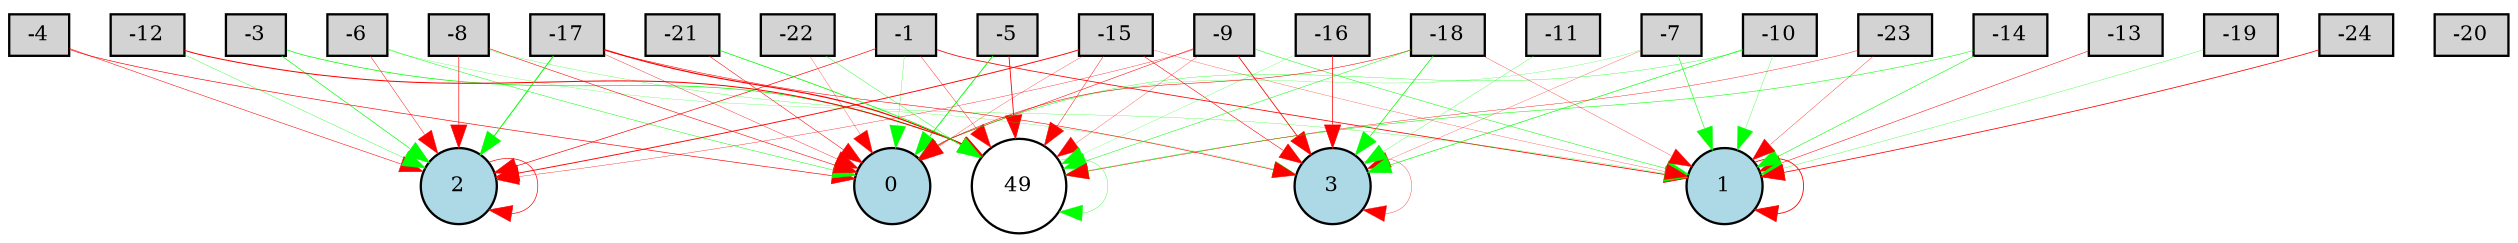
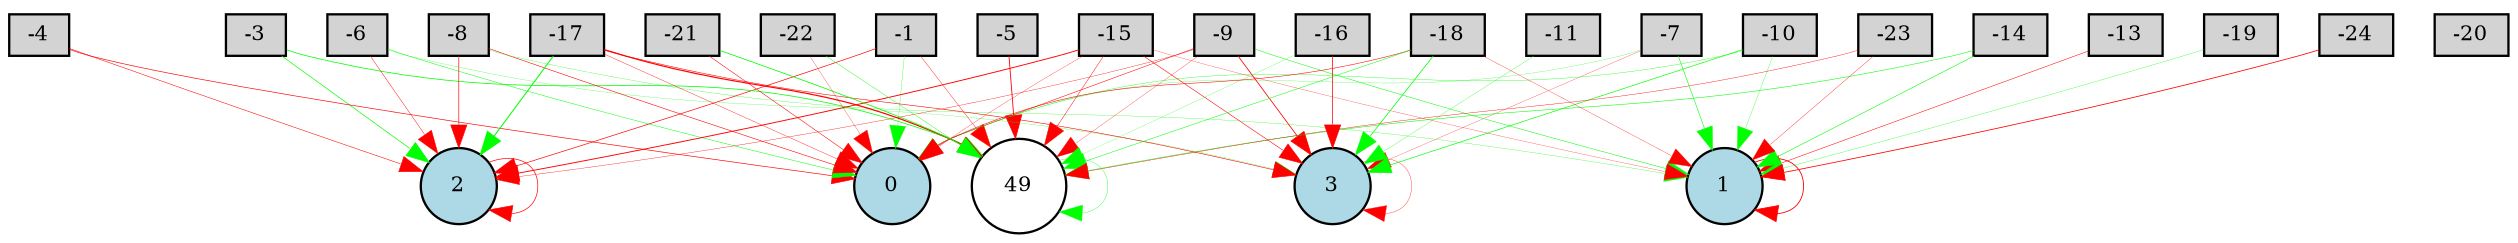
node "-12": removed
edge "-5" -> "0": removed
edge "-1" -> "1": removed
